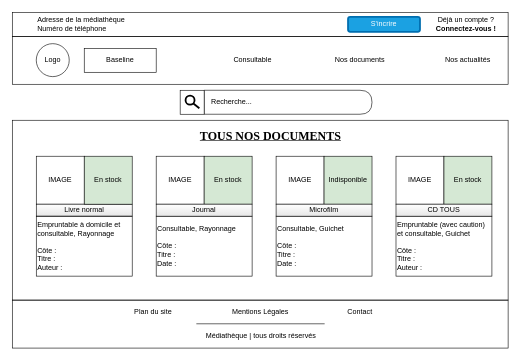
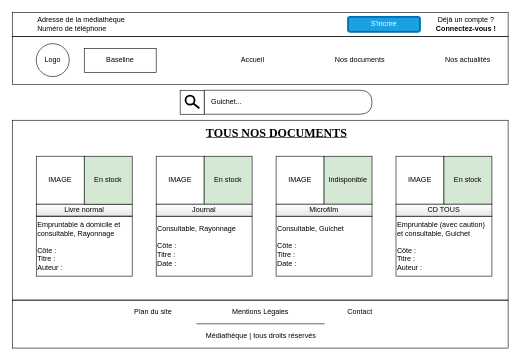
node "Consultable": label "Consultable" -> "Accueil"
node "Recherche...": label "Recherche..." -> "Guichet..."
node "TOUS NOS DOCUMENTS": moved (271, 135) -> (277, 132)
